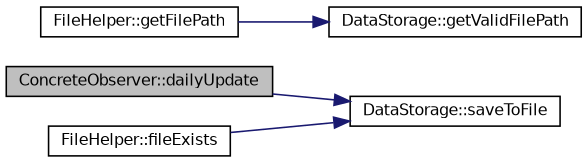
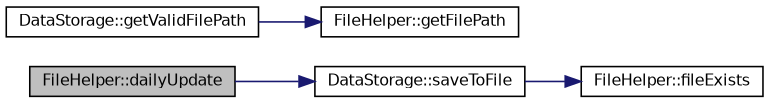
edge "FileHelper::getFilePath" -> "DataStorage::getValidFilePath": reversed
node "ConcreteObserver::dailyUpdate": label "ConcreteObserver::dailyUpdate" -> "FileHelper::dailyUpdate"
edge "FileHelper::fileExists" -> "DataStorage::saveToFile": reversed
